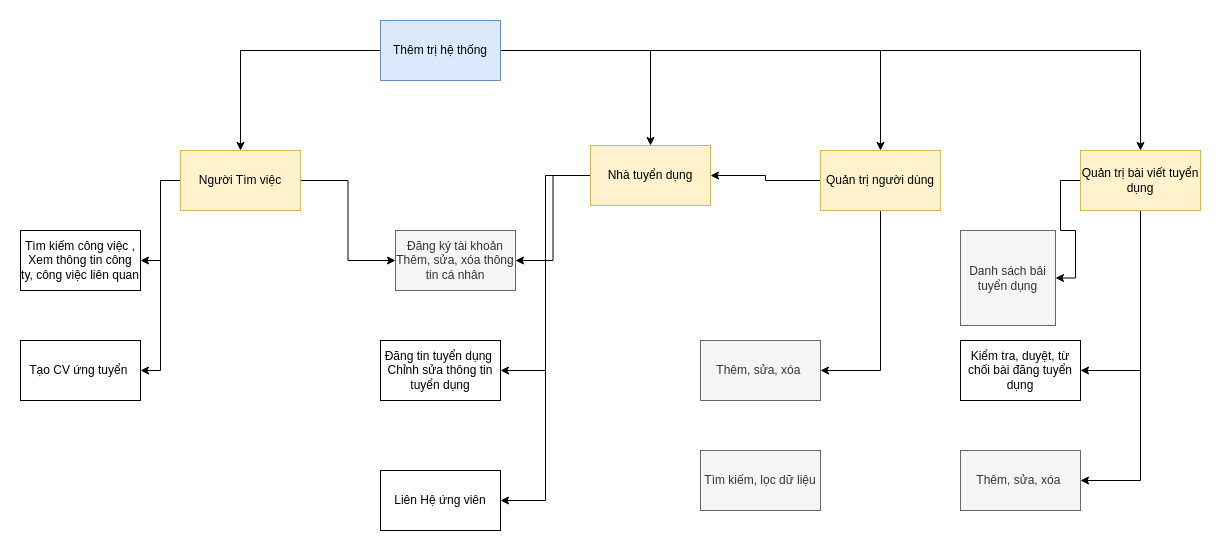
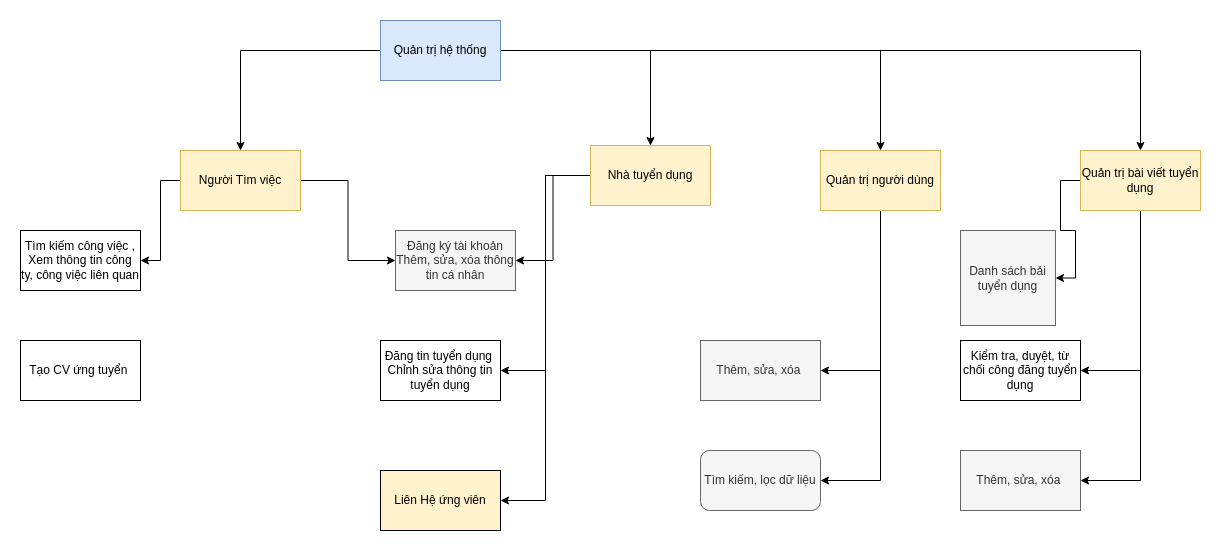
node "Thêm trị hệ thống": label "Thêm trị hệ thống" -> "Quản trị hệ thống"
edge "Quản trị người dùng" -> "Nhà tuyển dụng": now "Quản trị người dùng" -> "Tìm kiếm, lọc dữ liệu"
edge "Người Tìm việc" -> "Tạo CV ứng tuyển": removed
node "Kiểm tra, duyệt, từ chối bài đăng tuyển dụng": label "Kiểm tra, duyệt, từ chối bài đăng tuyển dụng" -> "Kiểm tra, duyệt, từ chối công đăng tuyển dụng"
node "Tìm kiếm, lọc dữ liệu": shape rectangle -> rounded rectangle
node "Liên Hệ ứng viên": fillcolor #ffffff -> #fff2cc
